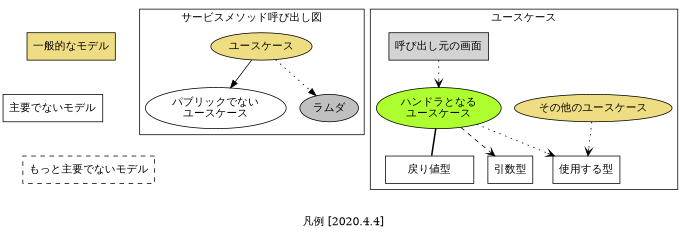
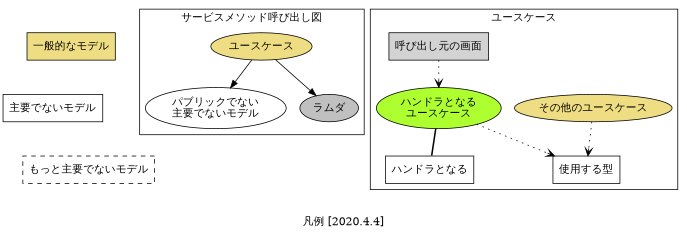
edge "ユースケース" -> "ラムダ": style dotted -> solid
node "パブリックでない ユースケース": label "パブリックでない ユースケース" -> "パブリックでない 主要でないモデル"
node "戻り値型": label "戻り値型" -> "ハンドラとなる"
node "引数型": removed
